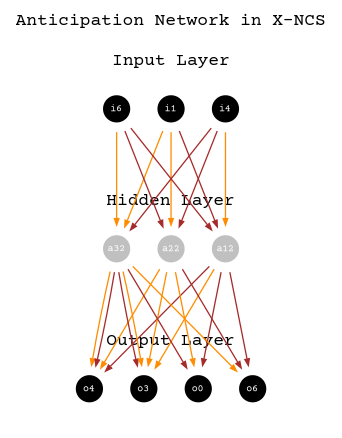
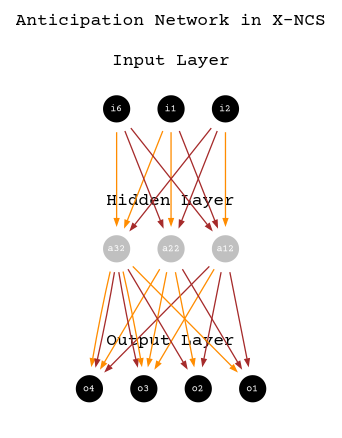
node "i4": label "i4" -> "i2"
node "o0": label "o0" -> "o2"
node "o6": label "o6" -> "o1"
